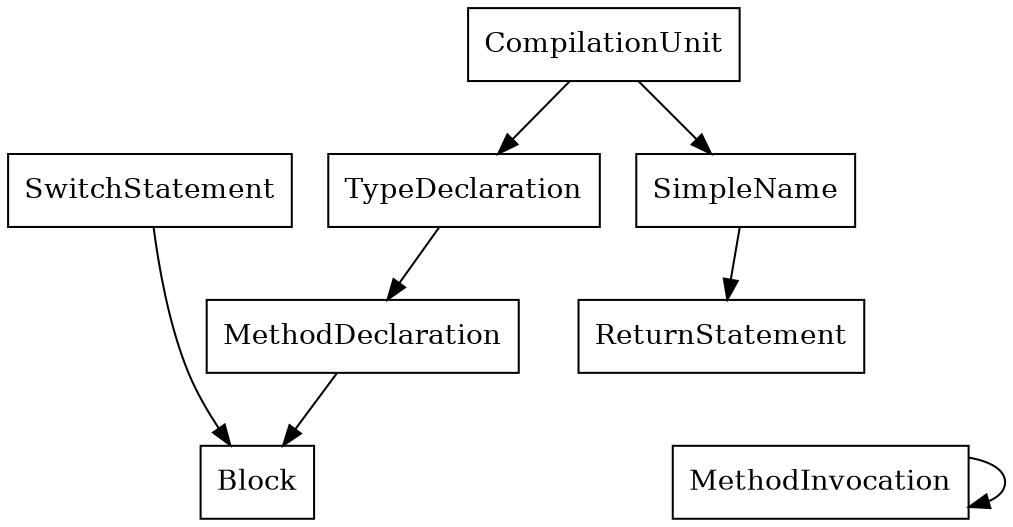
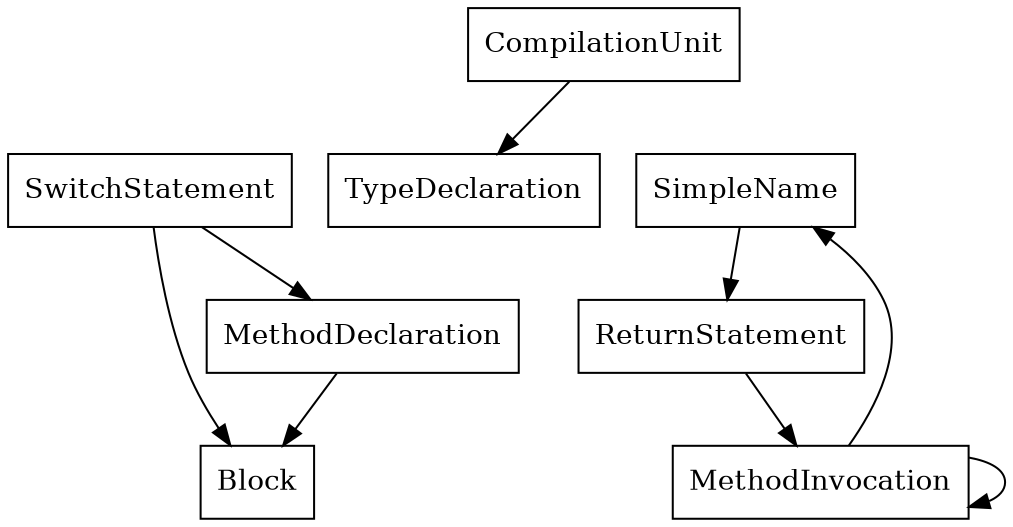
edge "CompilationUnit" -> "SimpleName": now "MethodInvocation" -> "SimpleName"
edge "TypeDeclaration" -> "MethodDeclaration": now "SwitchStatement" -> "MethodDeclaration"
edge "ReturnStatement" -> "MethodInvocation": added
